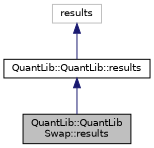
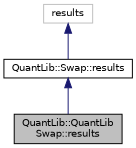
node "QuantLib::QuantLib::results": label "QuantLib::QuantLib::results" -> "QuantLib::Swap::results"
